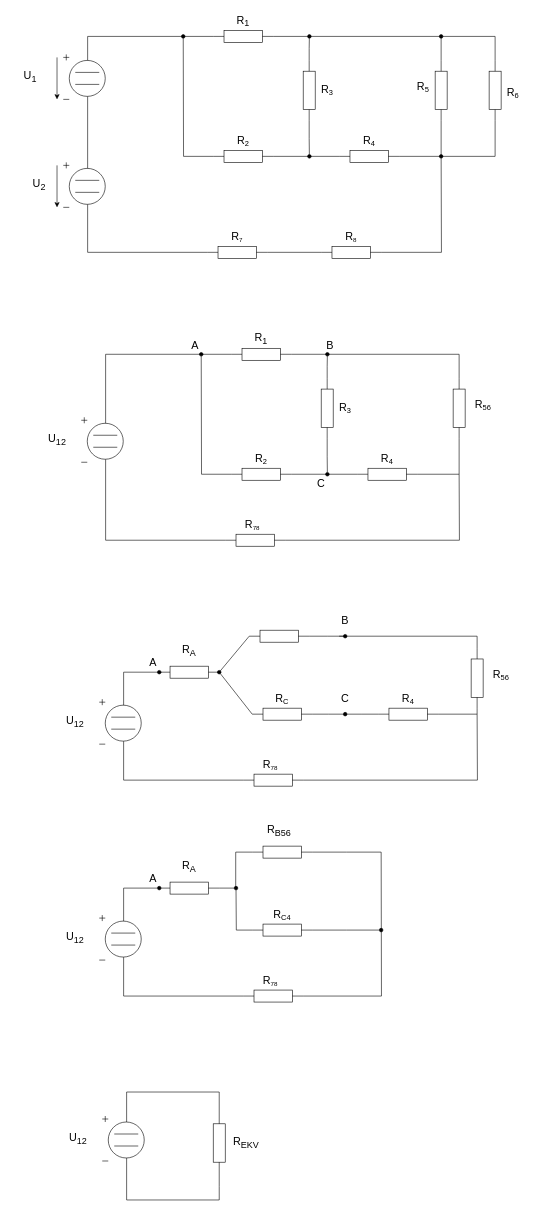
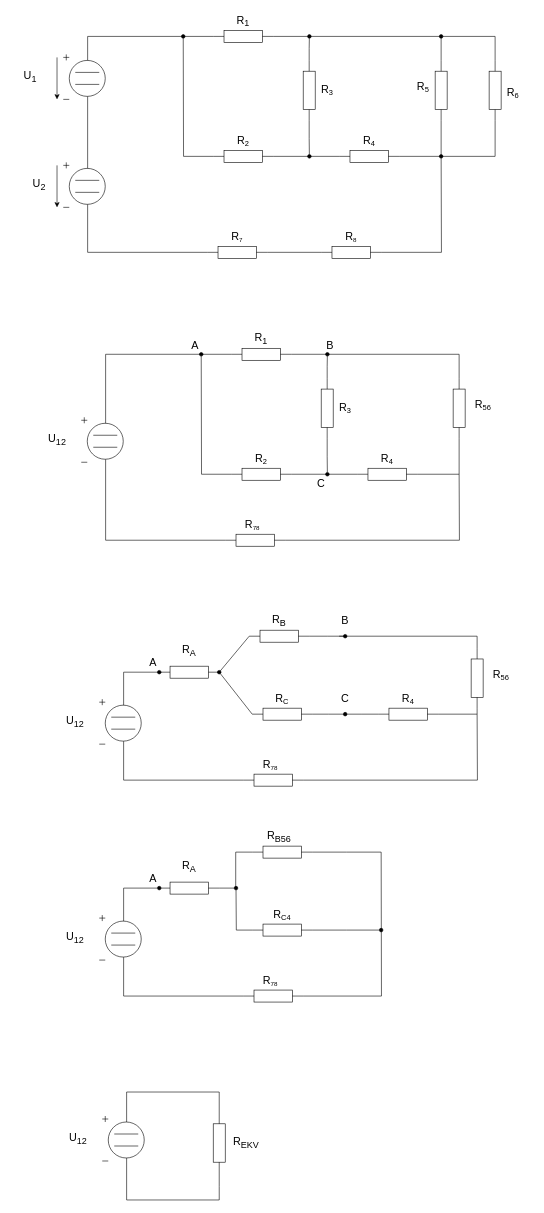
node "RB": added
node "RB56": moved (279, 831) -> (279, 837)
